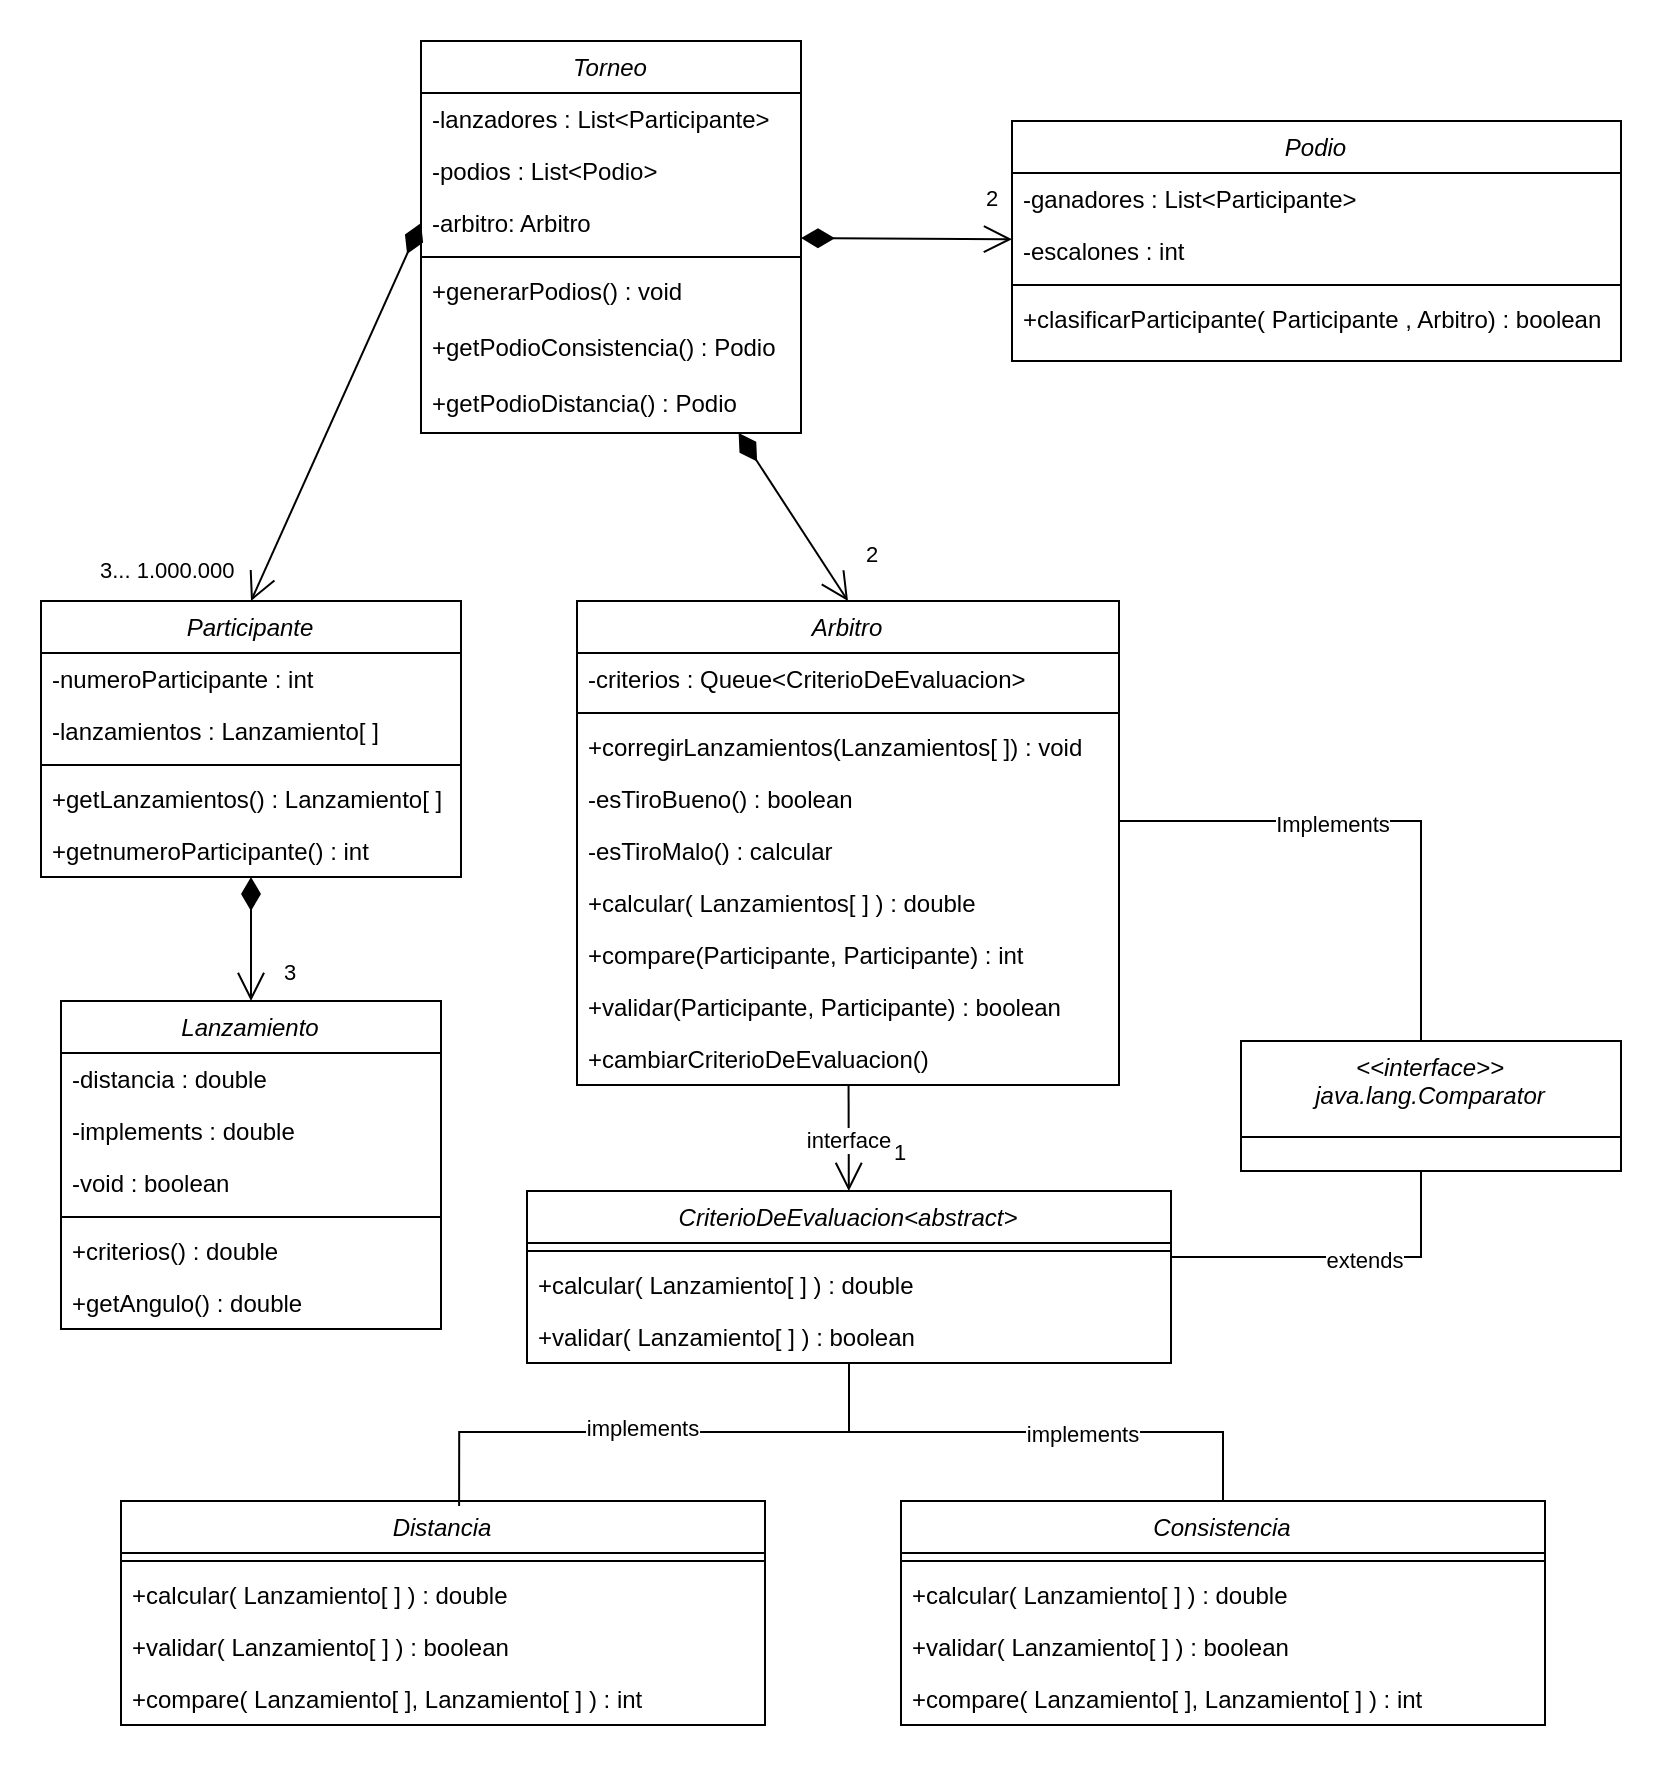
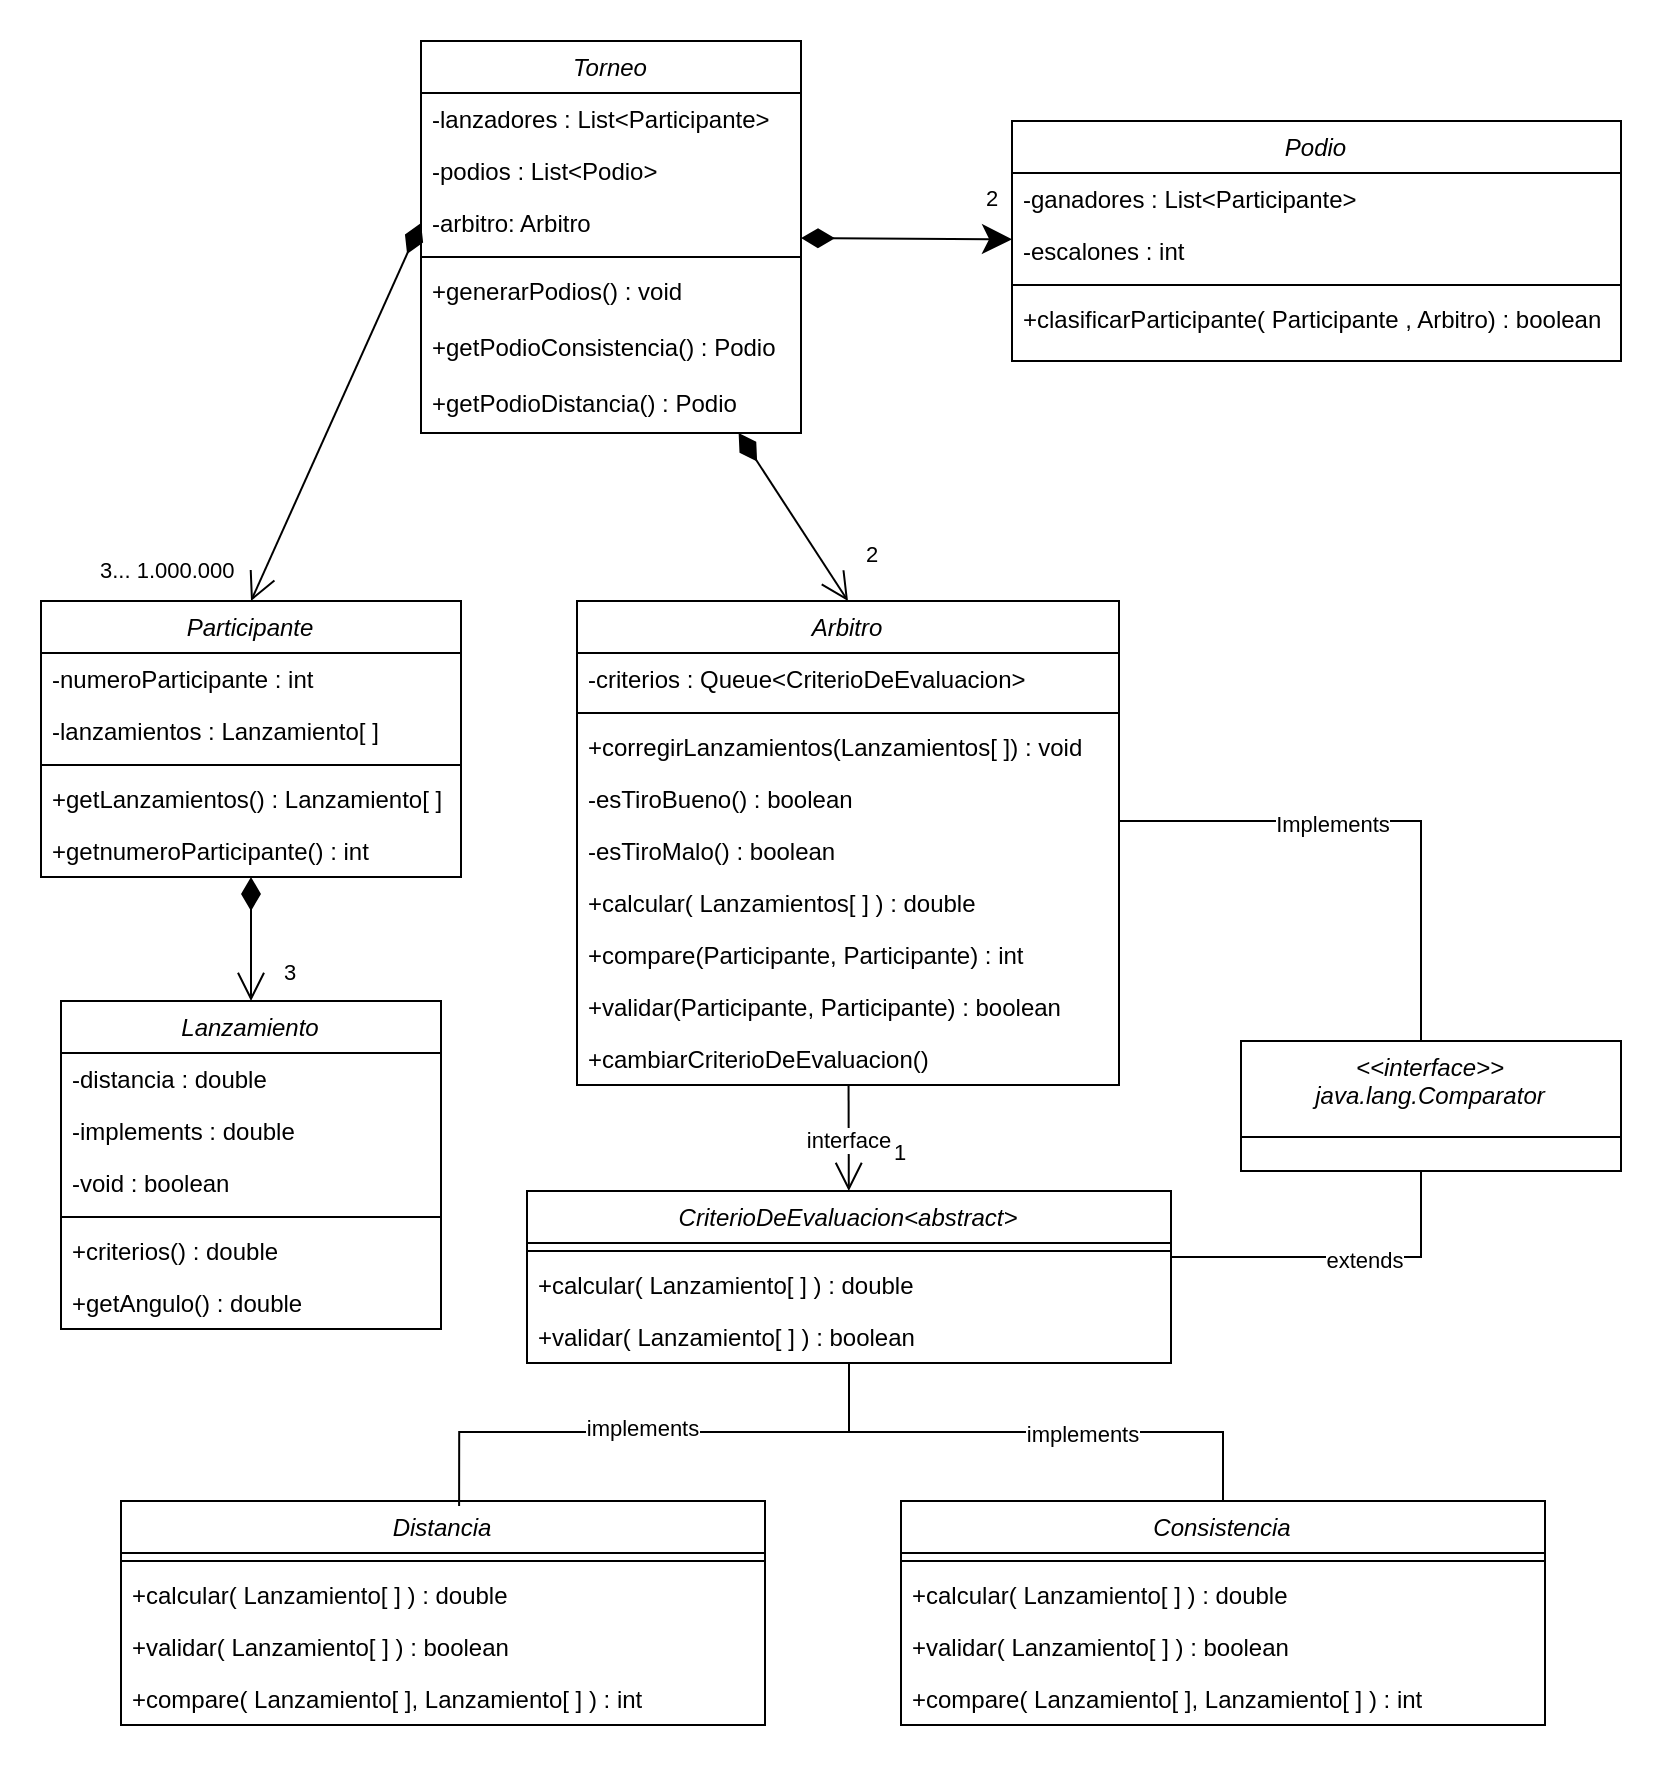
edge "Torneo" -- "Podio": arrowhead open -> classic
node "-esTiroMalo() : calcular": label "-esTiroMalo() : calcular" -> "-esTiroMalo() : boolean"
